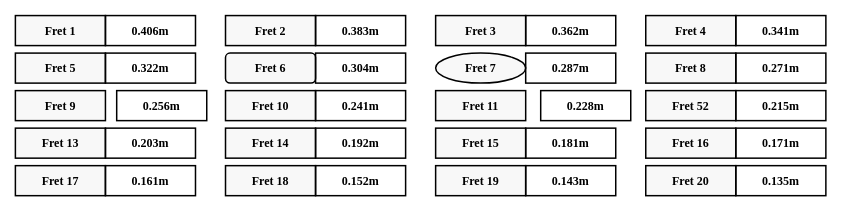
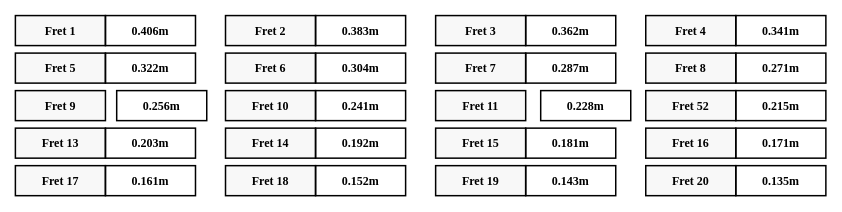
node "Fret 6": shape rounded rectangle -> rectangle
node "Fret 7": shape ellipse -> rectangle
